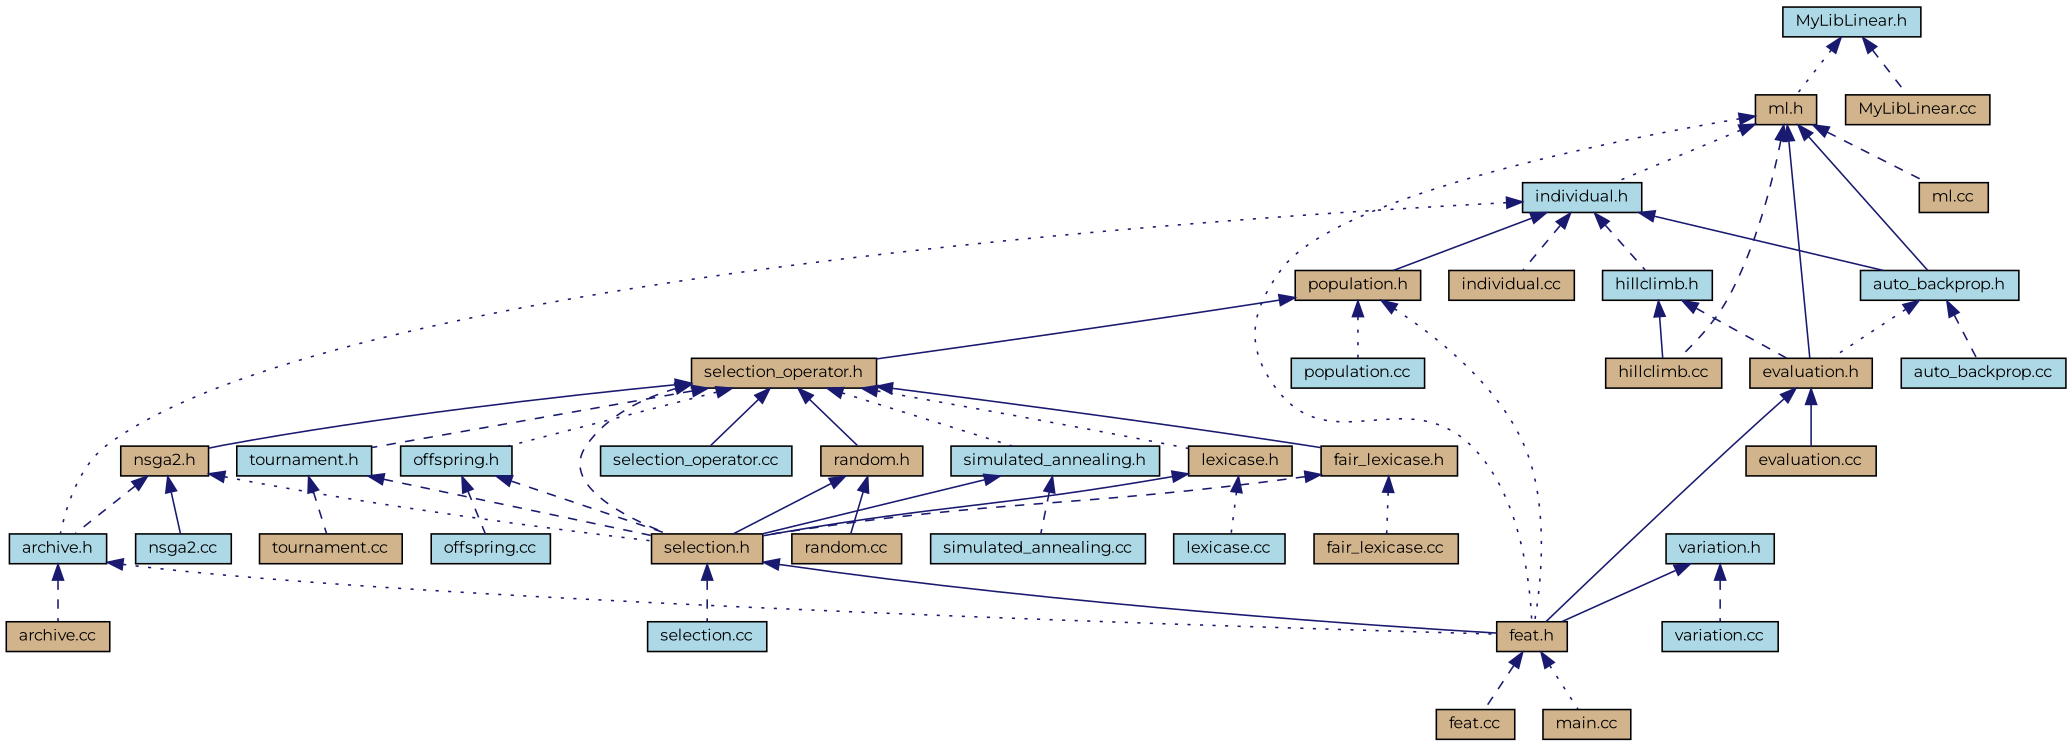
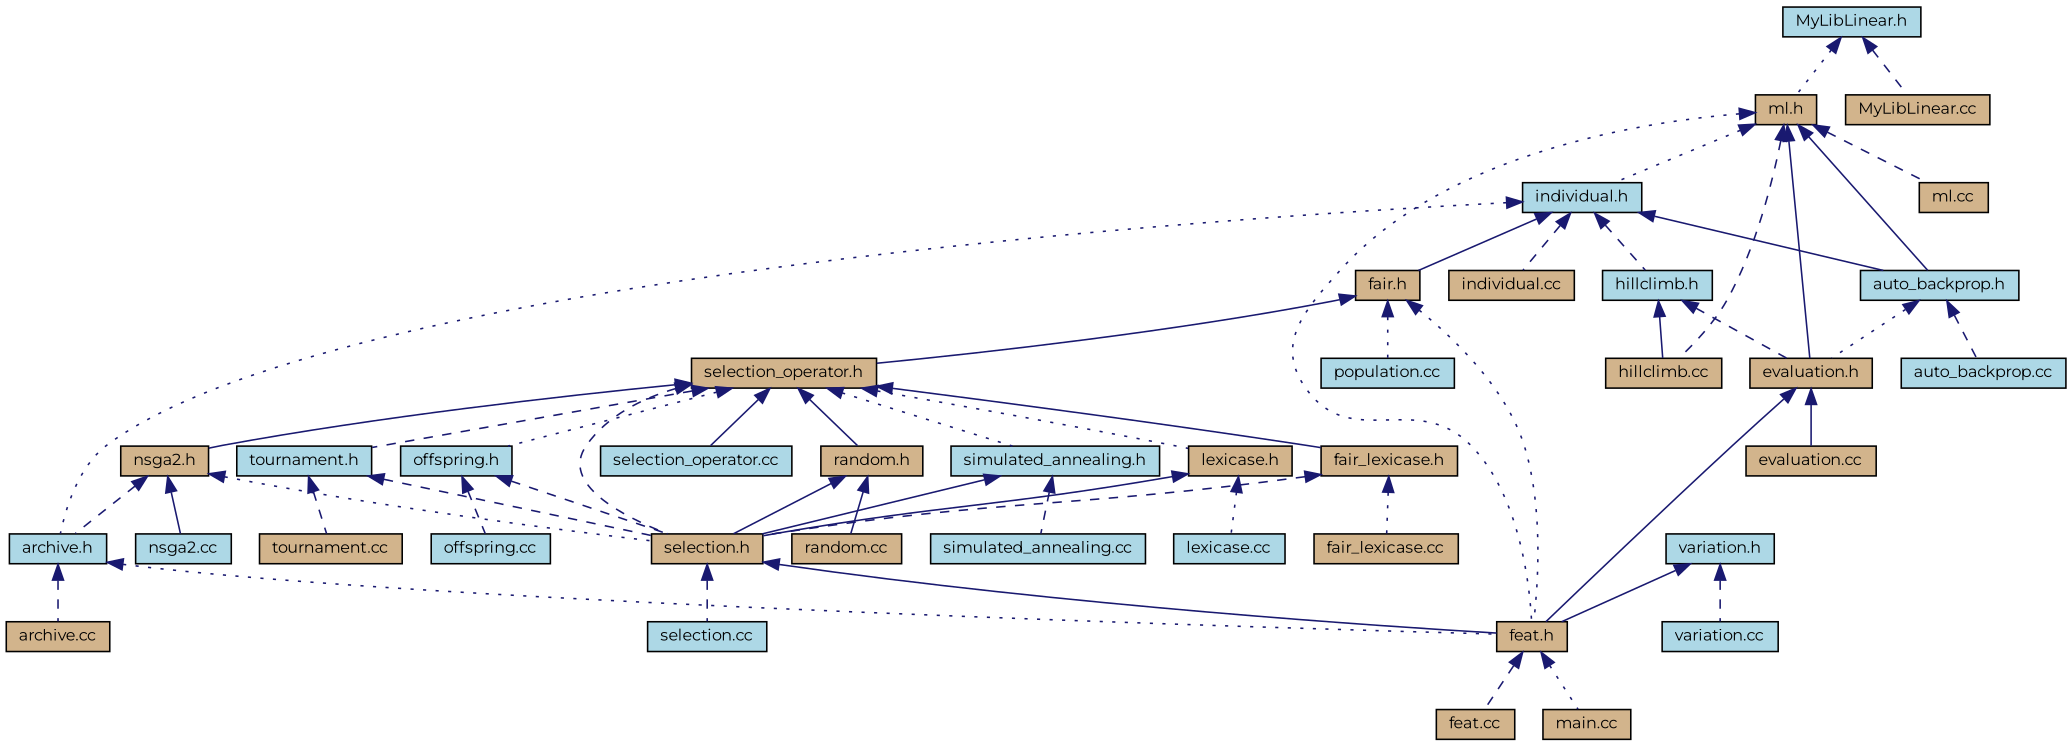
node "population.h": label "population.h" -> "fair.h"
